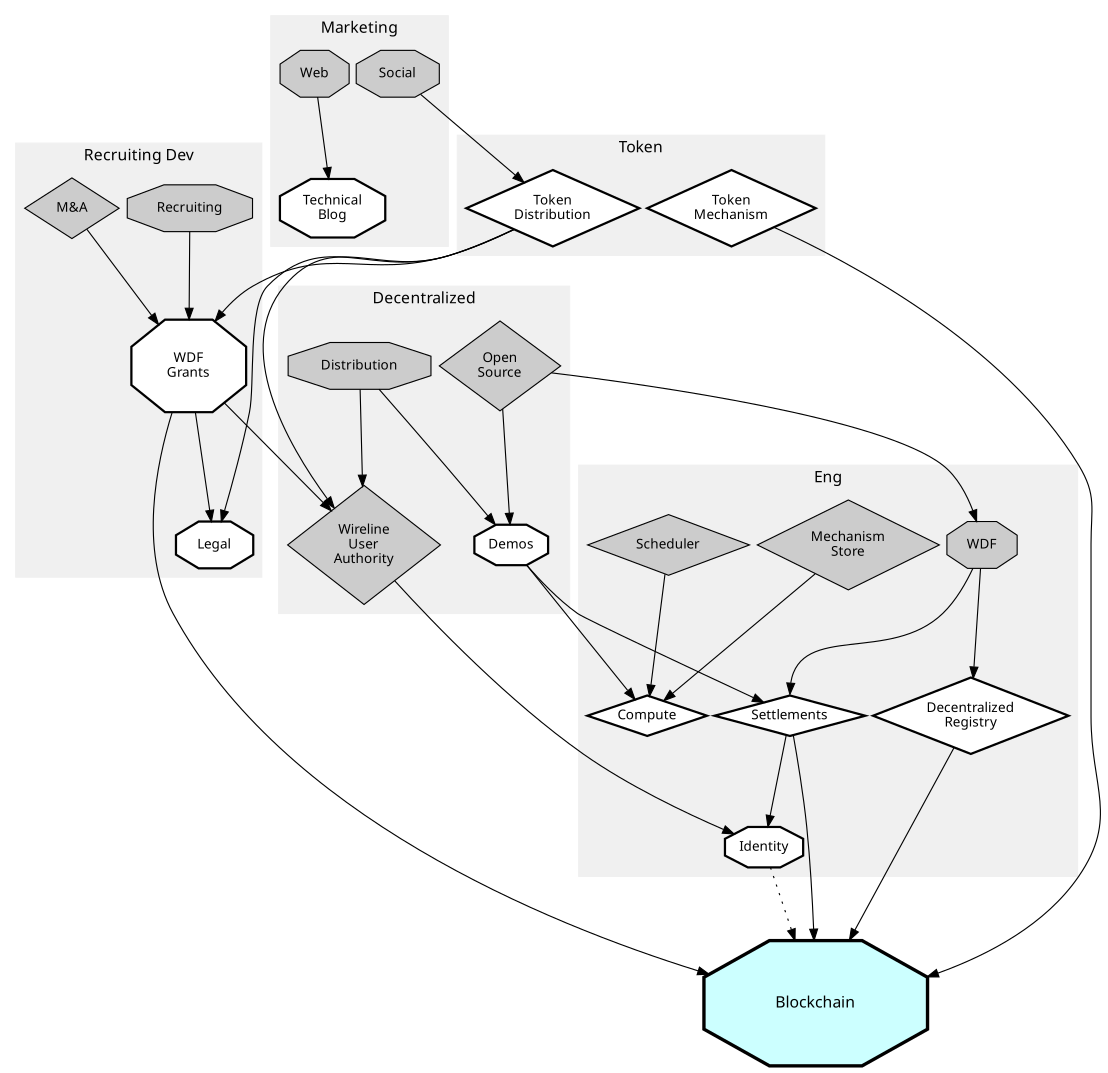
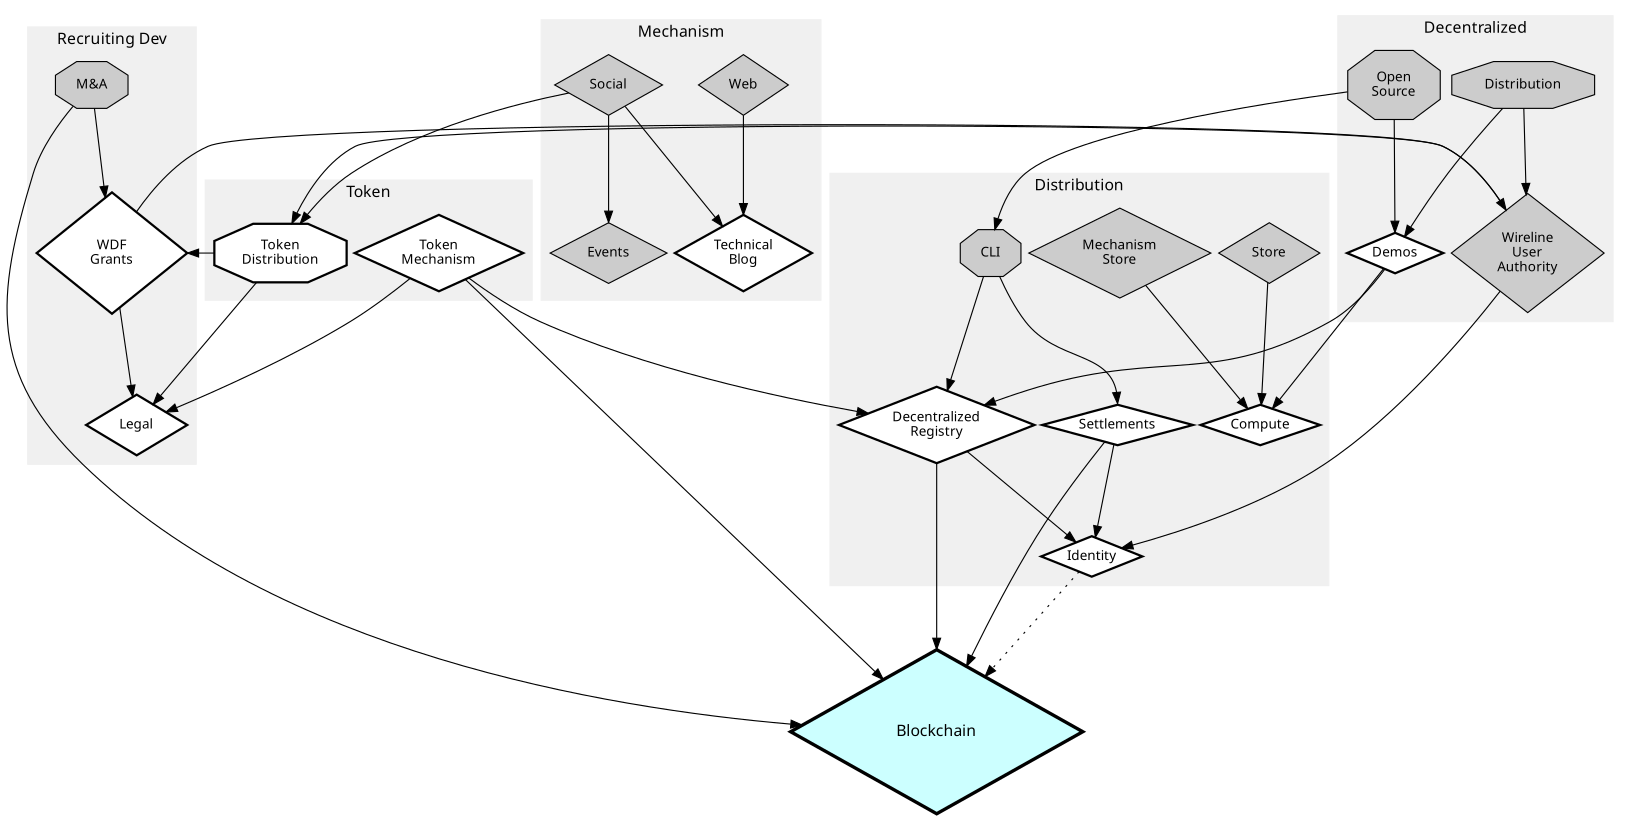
cluster "Marketing": label "Marketing" -> "Mechanism"
node "Web": shape octagon -> diamond
node "Social": shape octagon -> diamond
edge "Social" -> "Technical Blog": added
node "M&A": shape diamond -> octagon
node "Recruiting": removed
node "Technical Blog": shape octagon -> diamond
node "Token Distribution": shape diamond -> octagon
node "Events": added
edge "Token Distribution" -> "Wireline User Authority": reversed
edge "Token Mechanism" -> "Legal": added
edge "Token Mechanism" -> "Decentralized Registry": added
node "WDF Grants": shape octagon -> diamond
node "Open Source": shape diamond -> octagon
cluster "Eng": label "Eng" -> "Distribution"
edge "Decentralized Registry" -> "Identity": added
node "Legal": shape octagon -> diamond
node "Demos": shape octagon -> diamond
node "Scheduler": label "Scheduler" -> "Store"
node "WDF": label "WDF" -> "CLI"
edge "Demos" -> "Settlements": now "Demos" -> "Decentralized Registry"
edge "WDF Grants" -> "Blockchain": now "M&A" -> "Blockchain"
node "Identity": shape octagon -> diamond
node "Blockchain": shape octagon -> diamond
